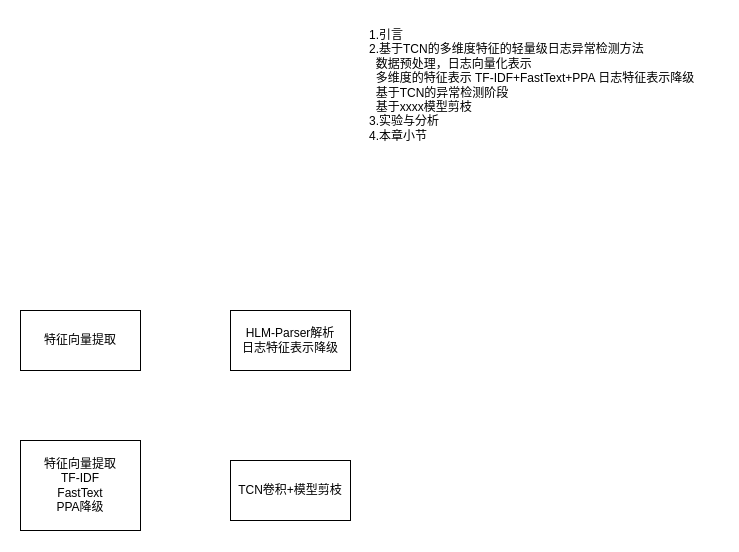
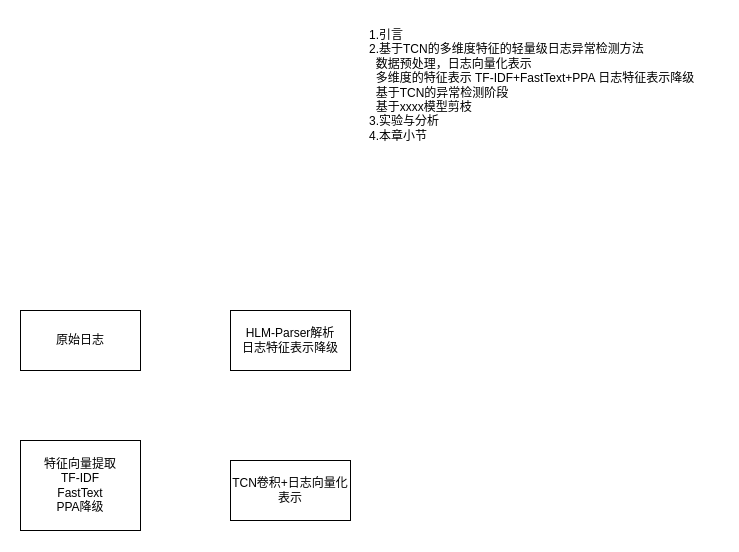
node "特征向量提取": label "特征向量提取" -> "原始日志"
node "TCN卷积+模型剪枝": label "TCN卷积+模型剪枝" -> "TCN卷积+日志向量化表示"
